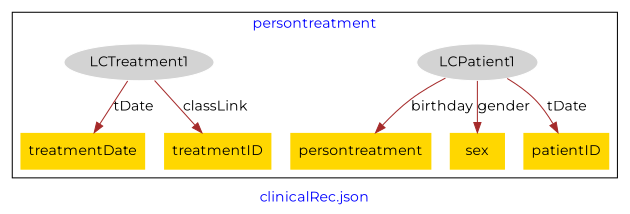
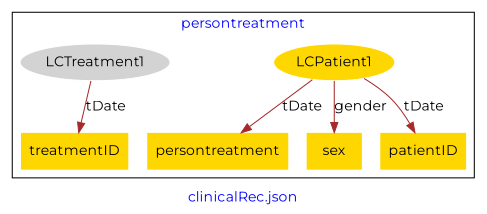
node "LCPatient1": fillcolor lightgray -> gold
edge "LCTreatment1" -> "treatmentID": label "classLink" -> "tDate"
edge "LCPatient1" -> "persontreatment": label "birthday" -> "tDate"
node "treatmentDate": removed
